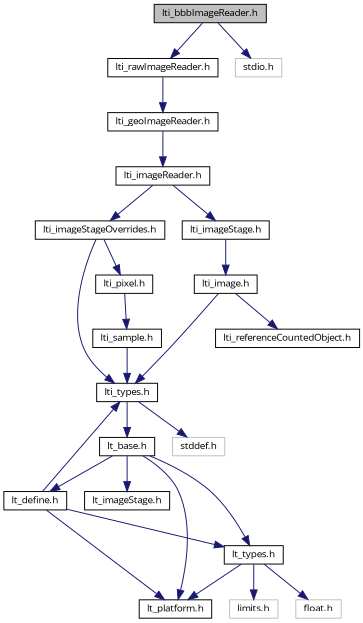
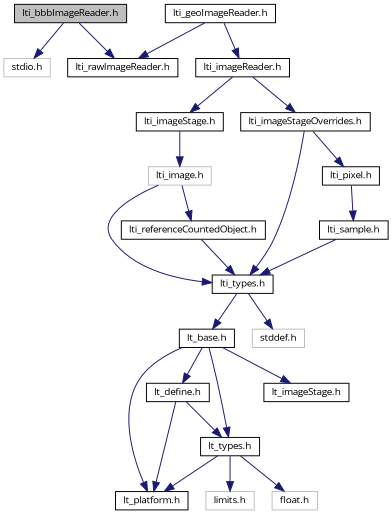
edge "lti_rawImageReader.h" -> "lti_geoImageReader.h": reversed
node "lti_image.h": color black -> grey75
edge "lt_define.h" -> "lti_types.h": now "lti_referenceCountedObject.h" -> "lti_types.h"
